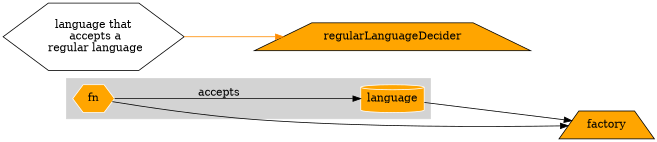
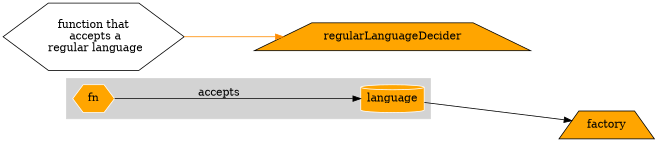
node "language that accepts a regular language": label "language that accepts a regular language" -> "function that accepts a regular language"
edge "fn" -> "factory": removed
